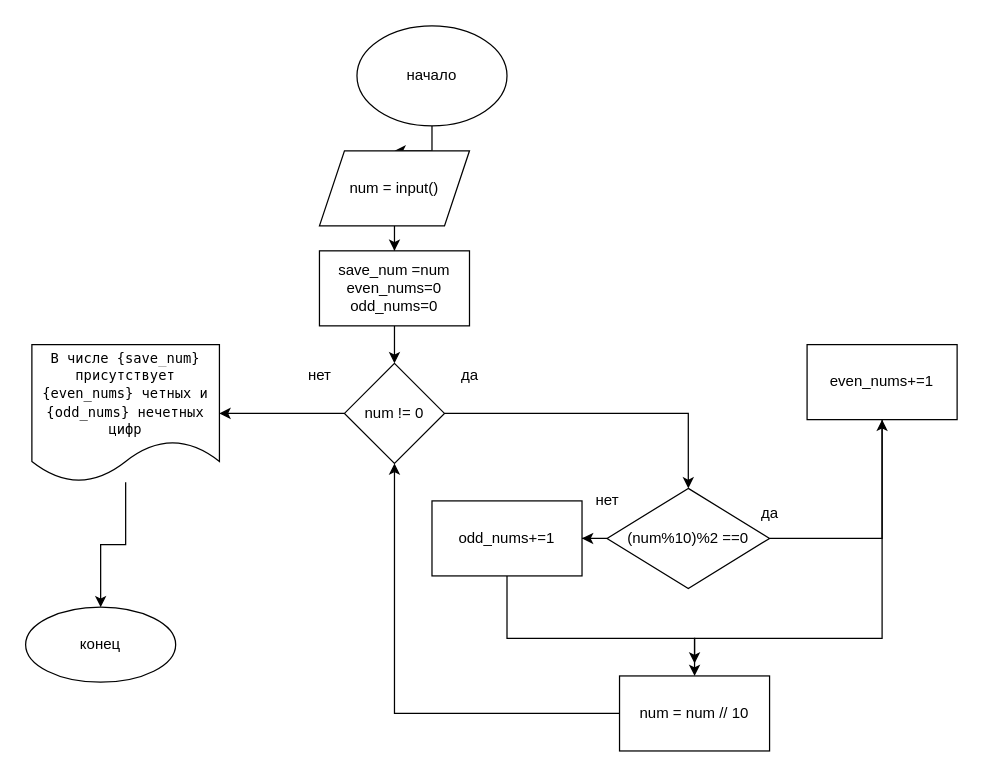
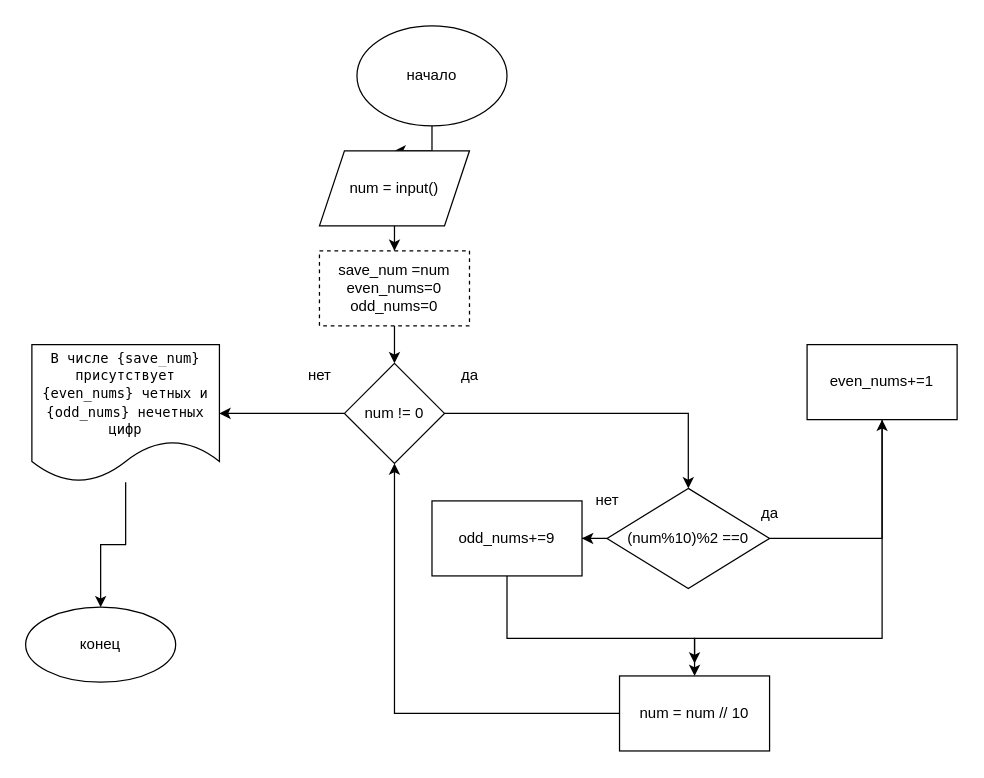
node "save_num =num even_nums=0 odd_nums=0": style solid -> dashed
node "odd_nums+=1": label "odd_nums+=1" -> "odd_nums+=9"
